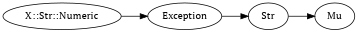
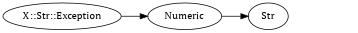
node "X::Str::Numeric": label "X::Str::Numeric" -> "X::Str::Exception"
node "Exception": label "Exception" -> "Numeric"
node "Mu": removed
